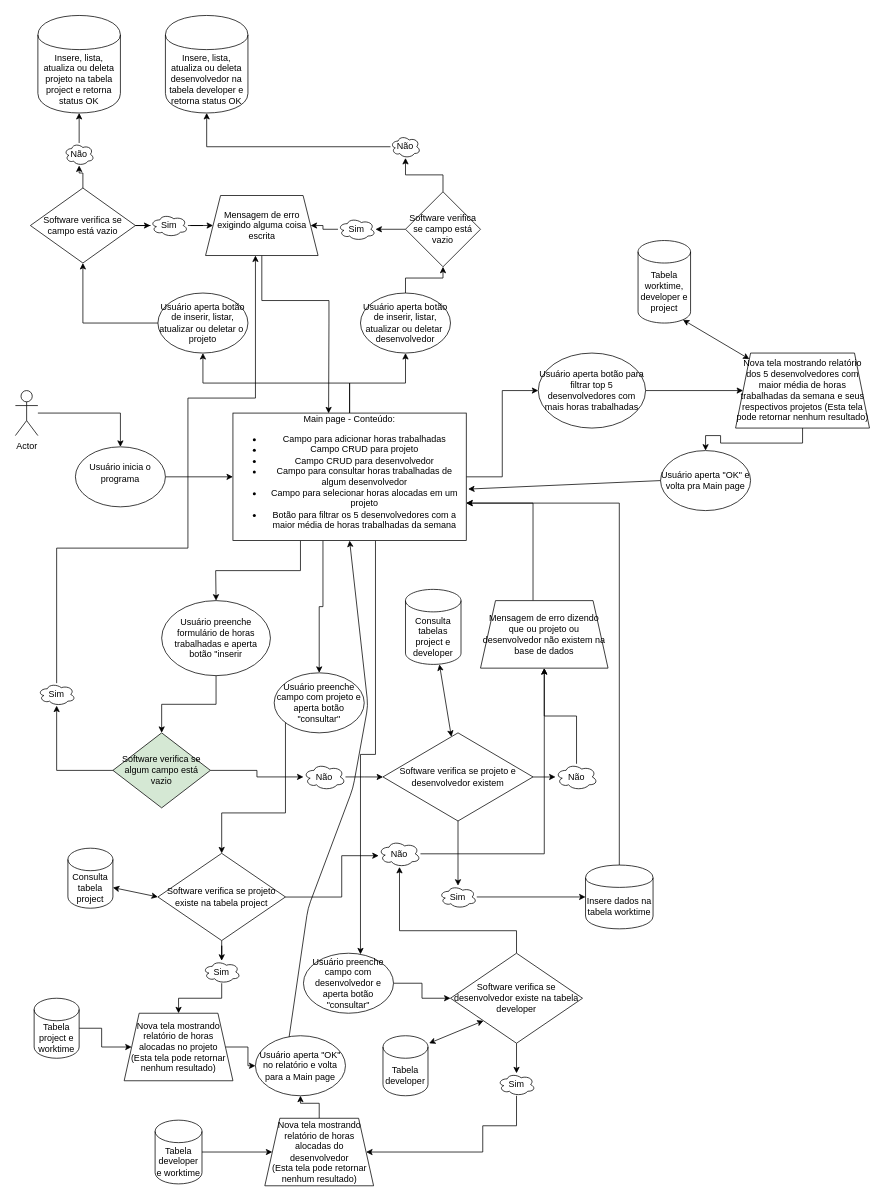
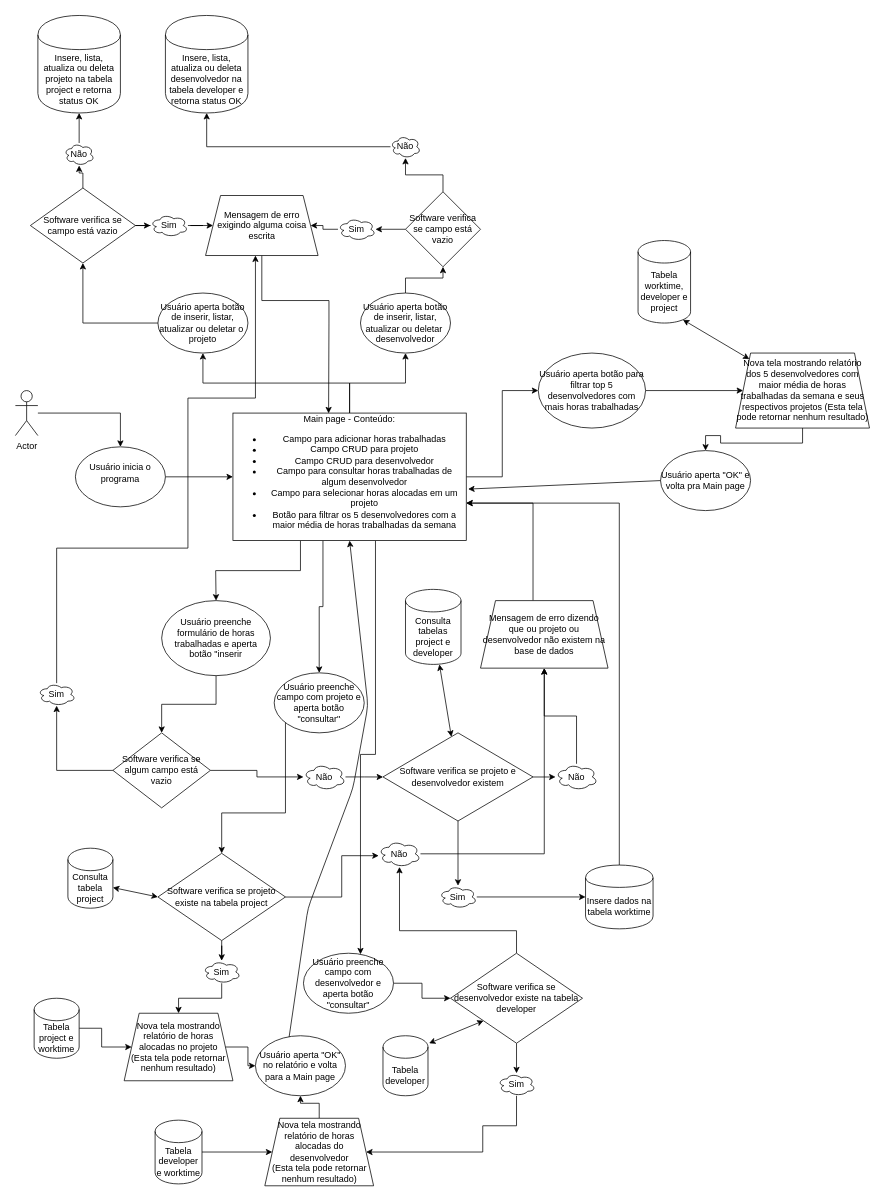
node "Software verifica se algum campo está vazio": fillcolor #d5e8d4 -> #ffffff
